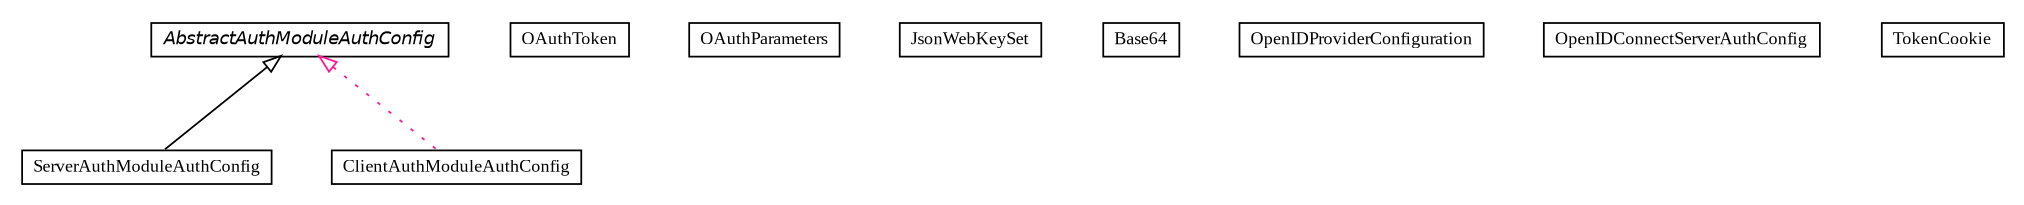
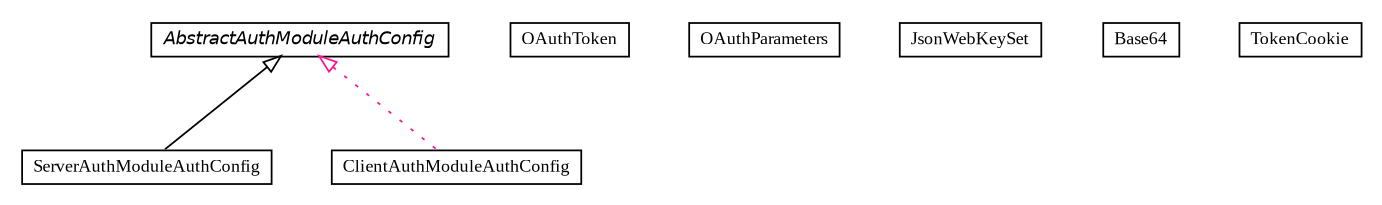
node "OpenIDProviderConfiguration": removed
node "OpenIDConnectServerAuthConfig": removed
